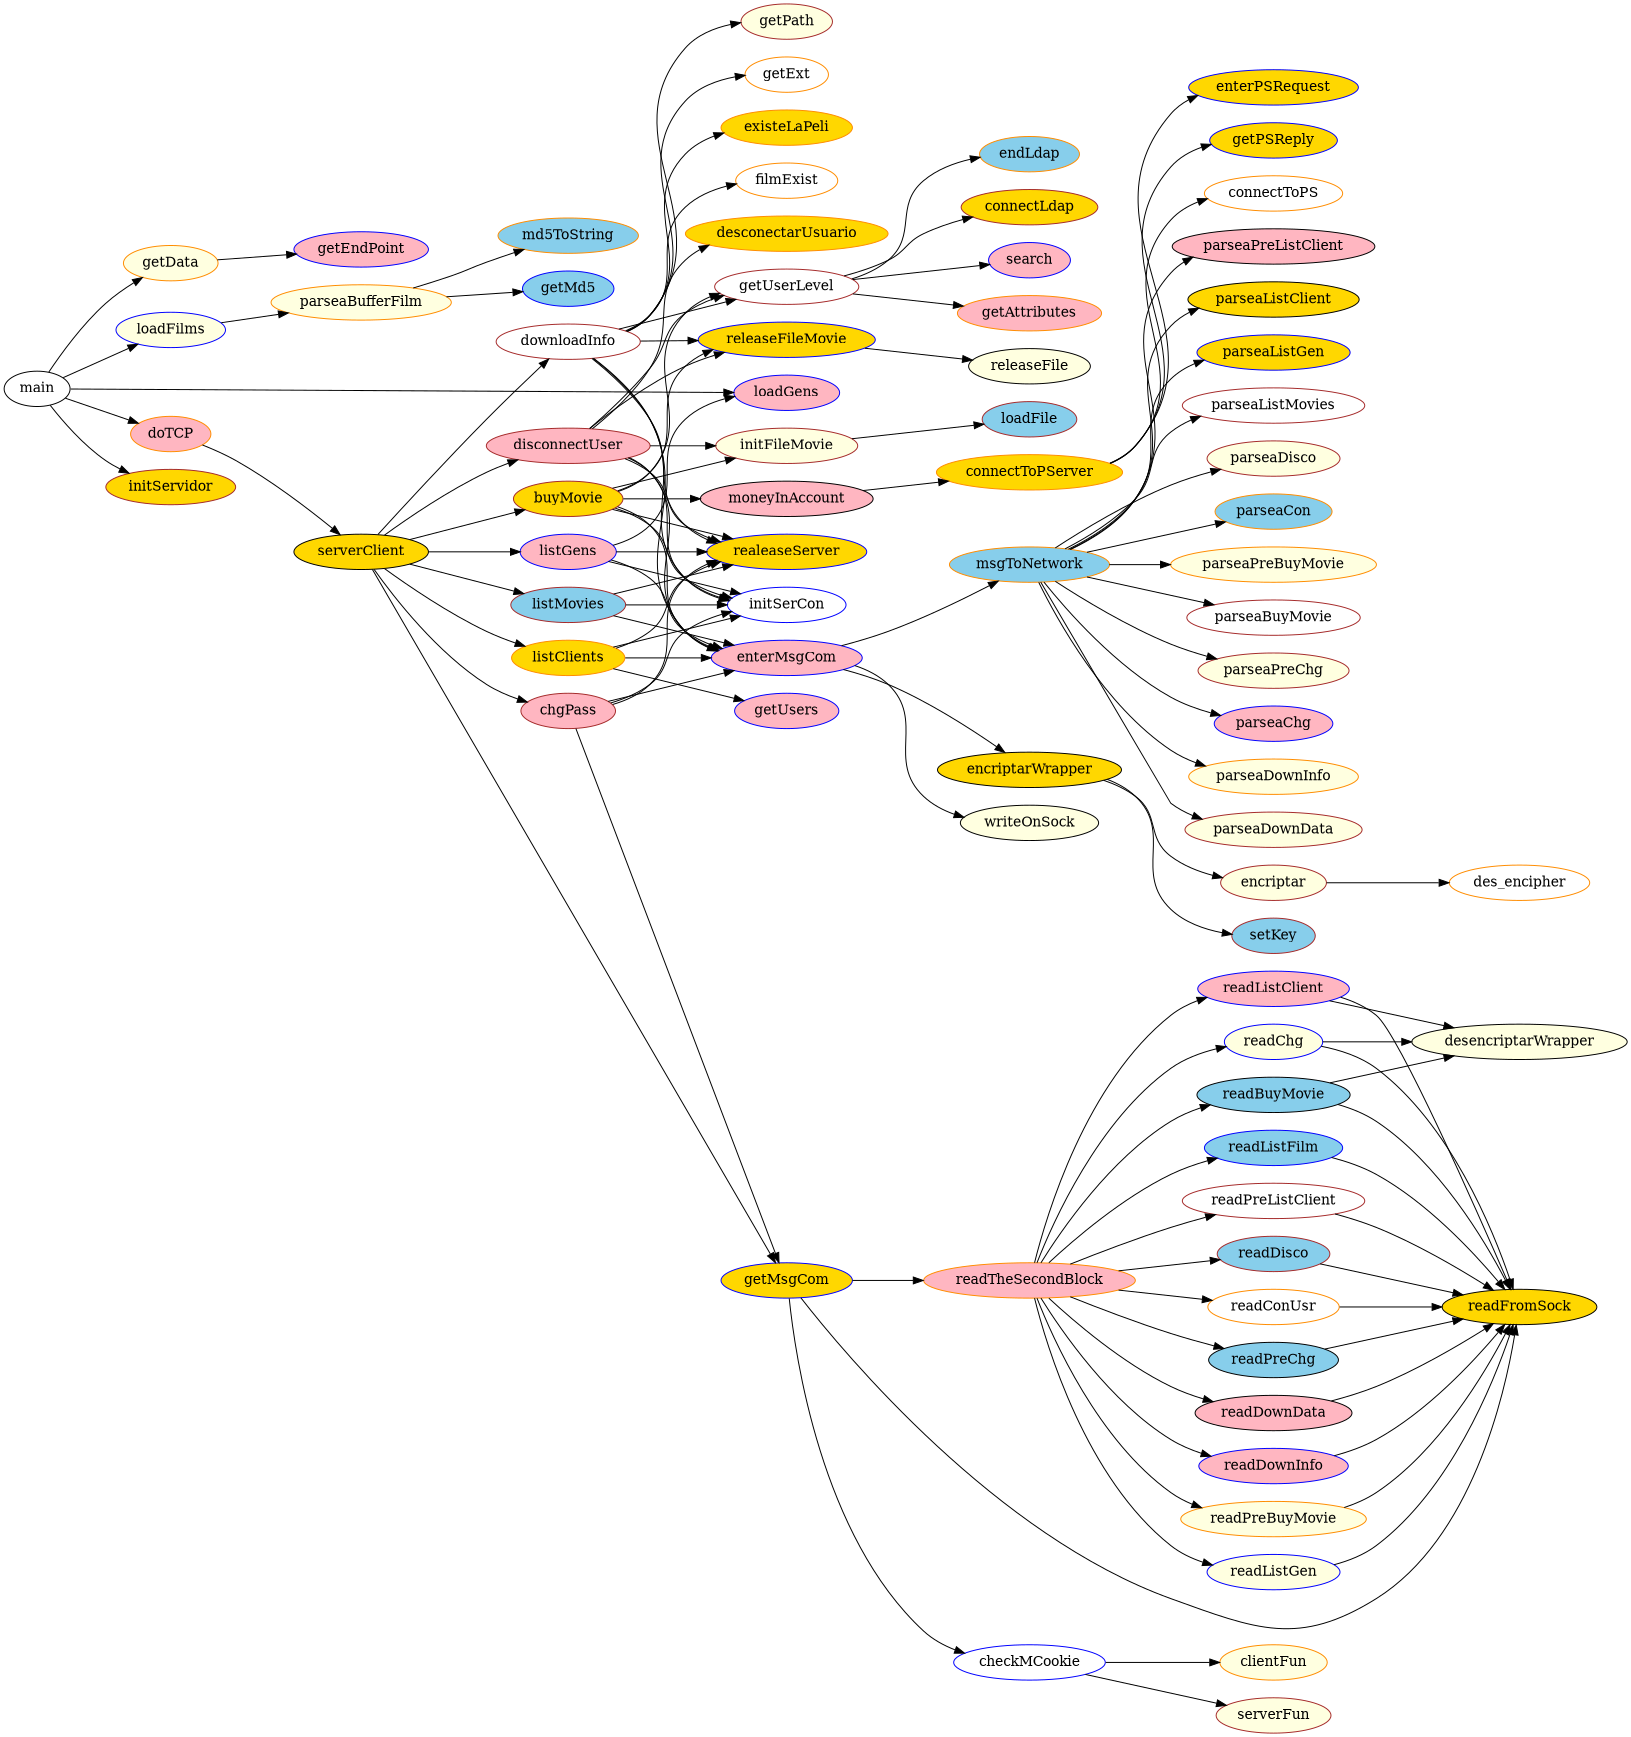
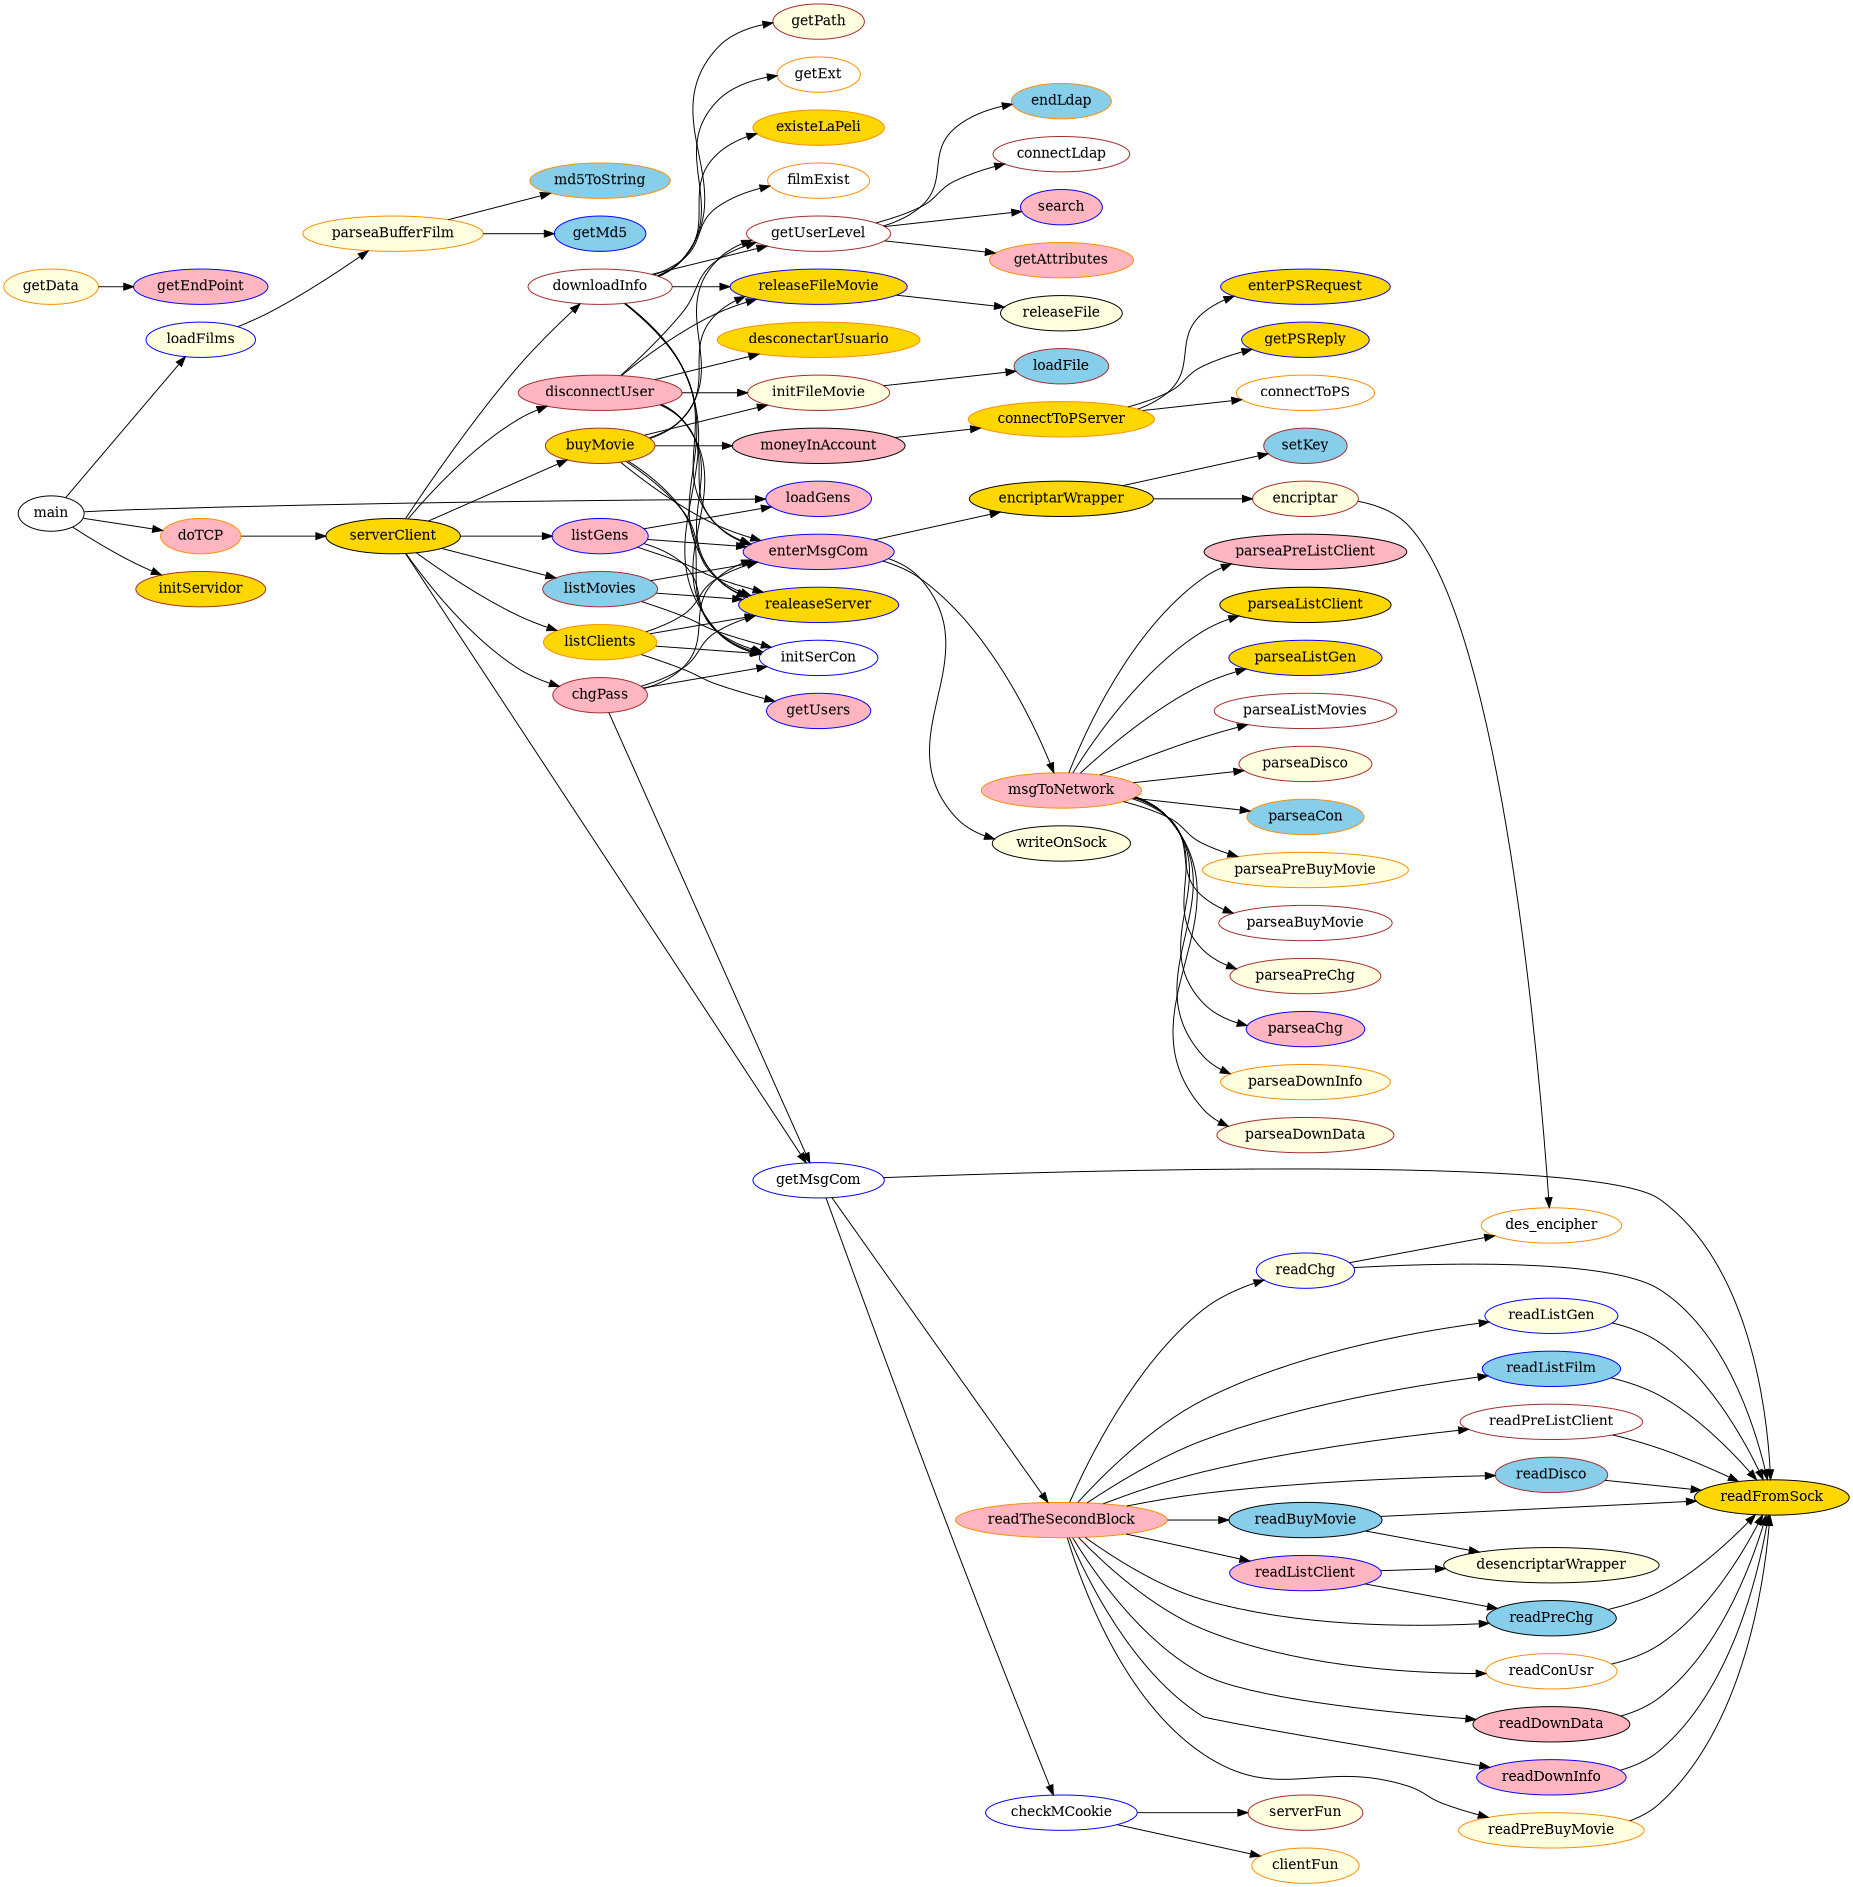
node "connectLdap": fillcolor gold -> white
edge "main" -> "getData": removed
node "msgToNetwork": fillcolor skyblue -> lightpink
edge "readChg" -> "desencriptarWrapper": now "readChg" -> "des_encipher"
edge "readListClient" -> "readFromSock": now "readListClient" -> "readPreChg"
node "getMsgCom": fillcolor gold -> white
